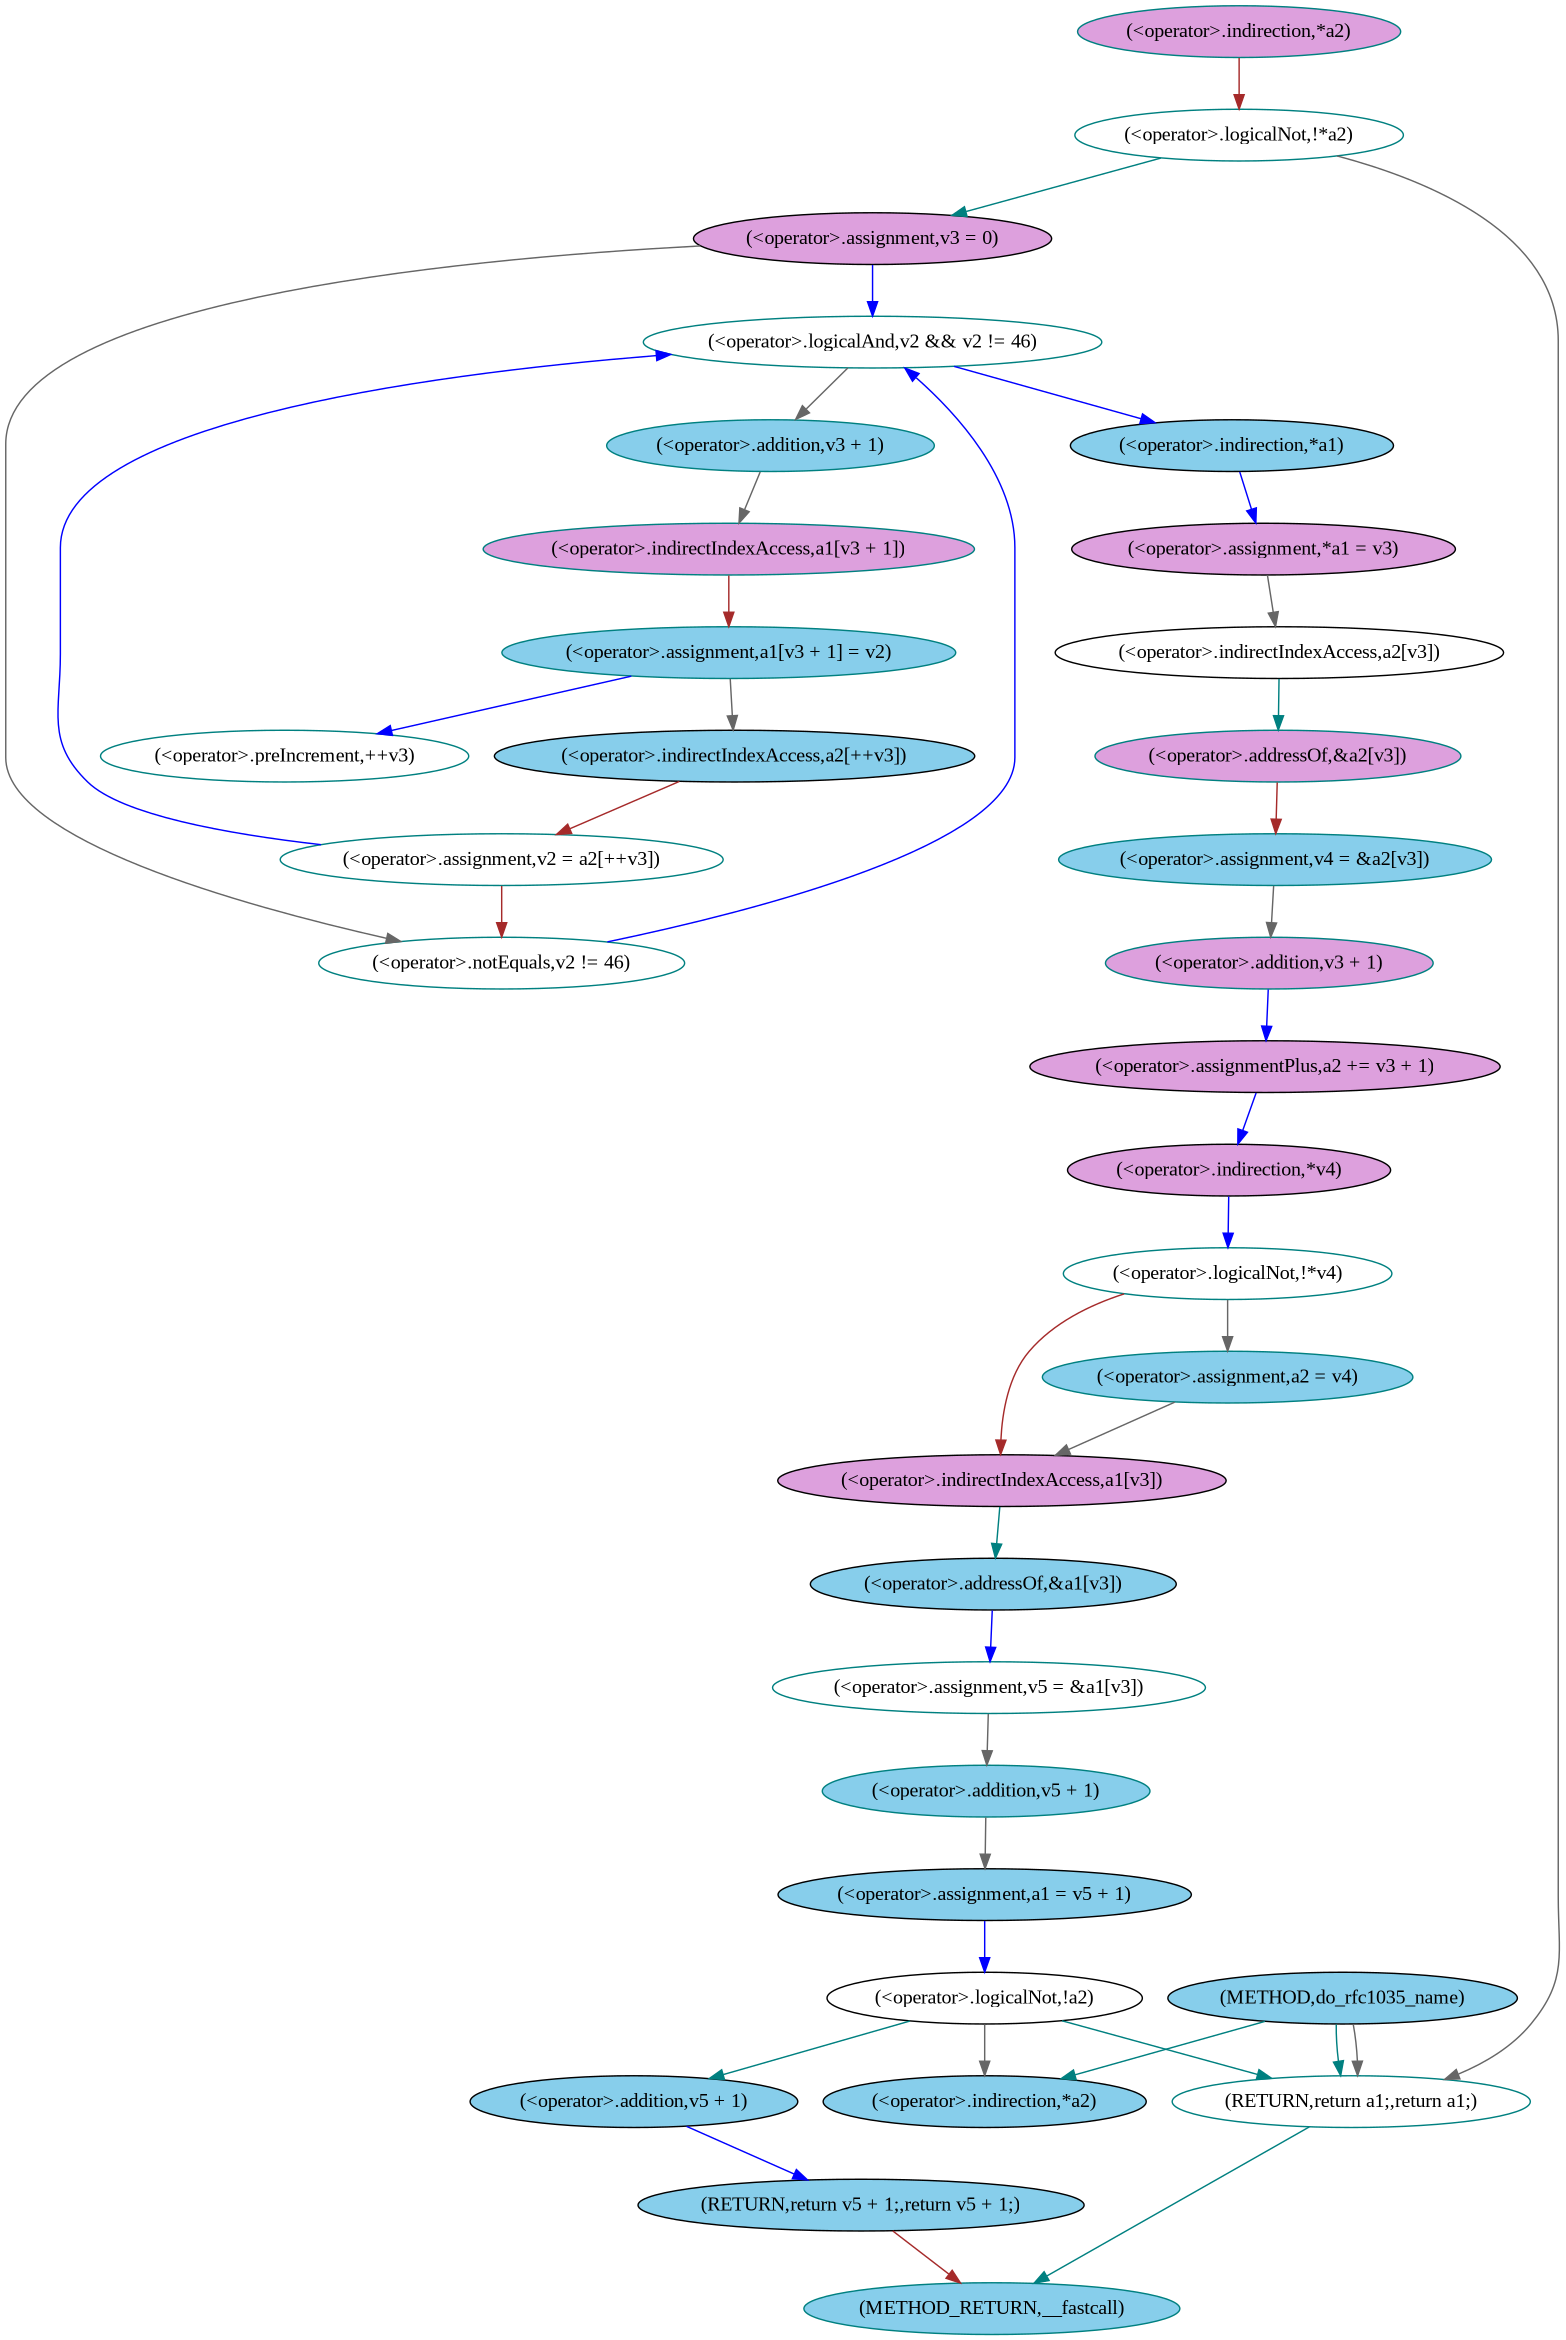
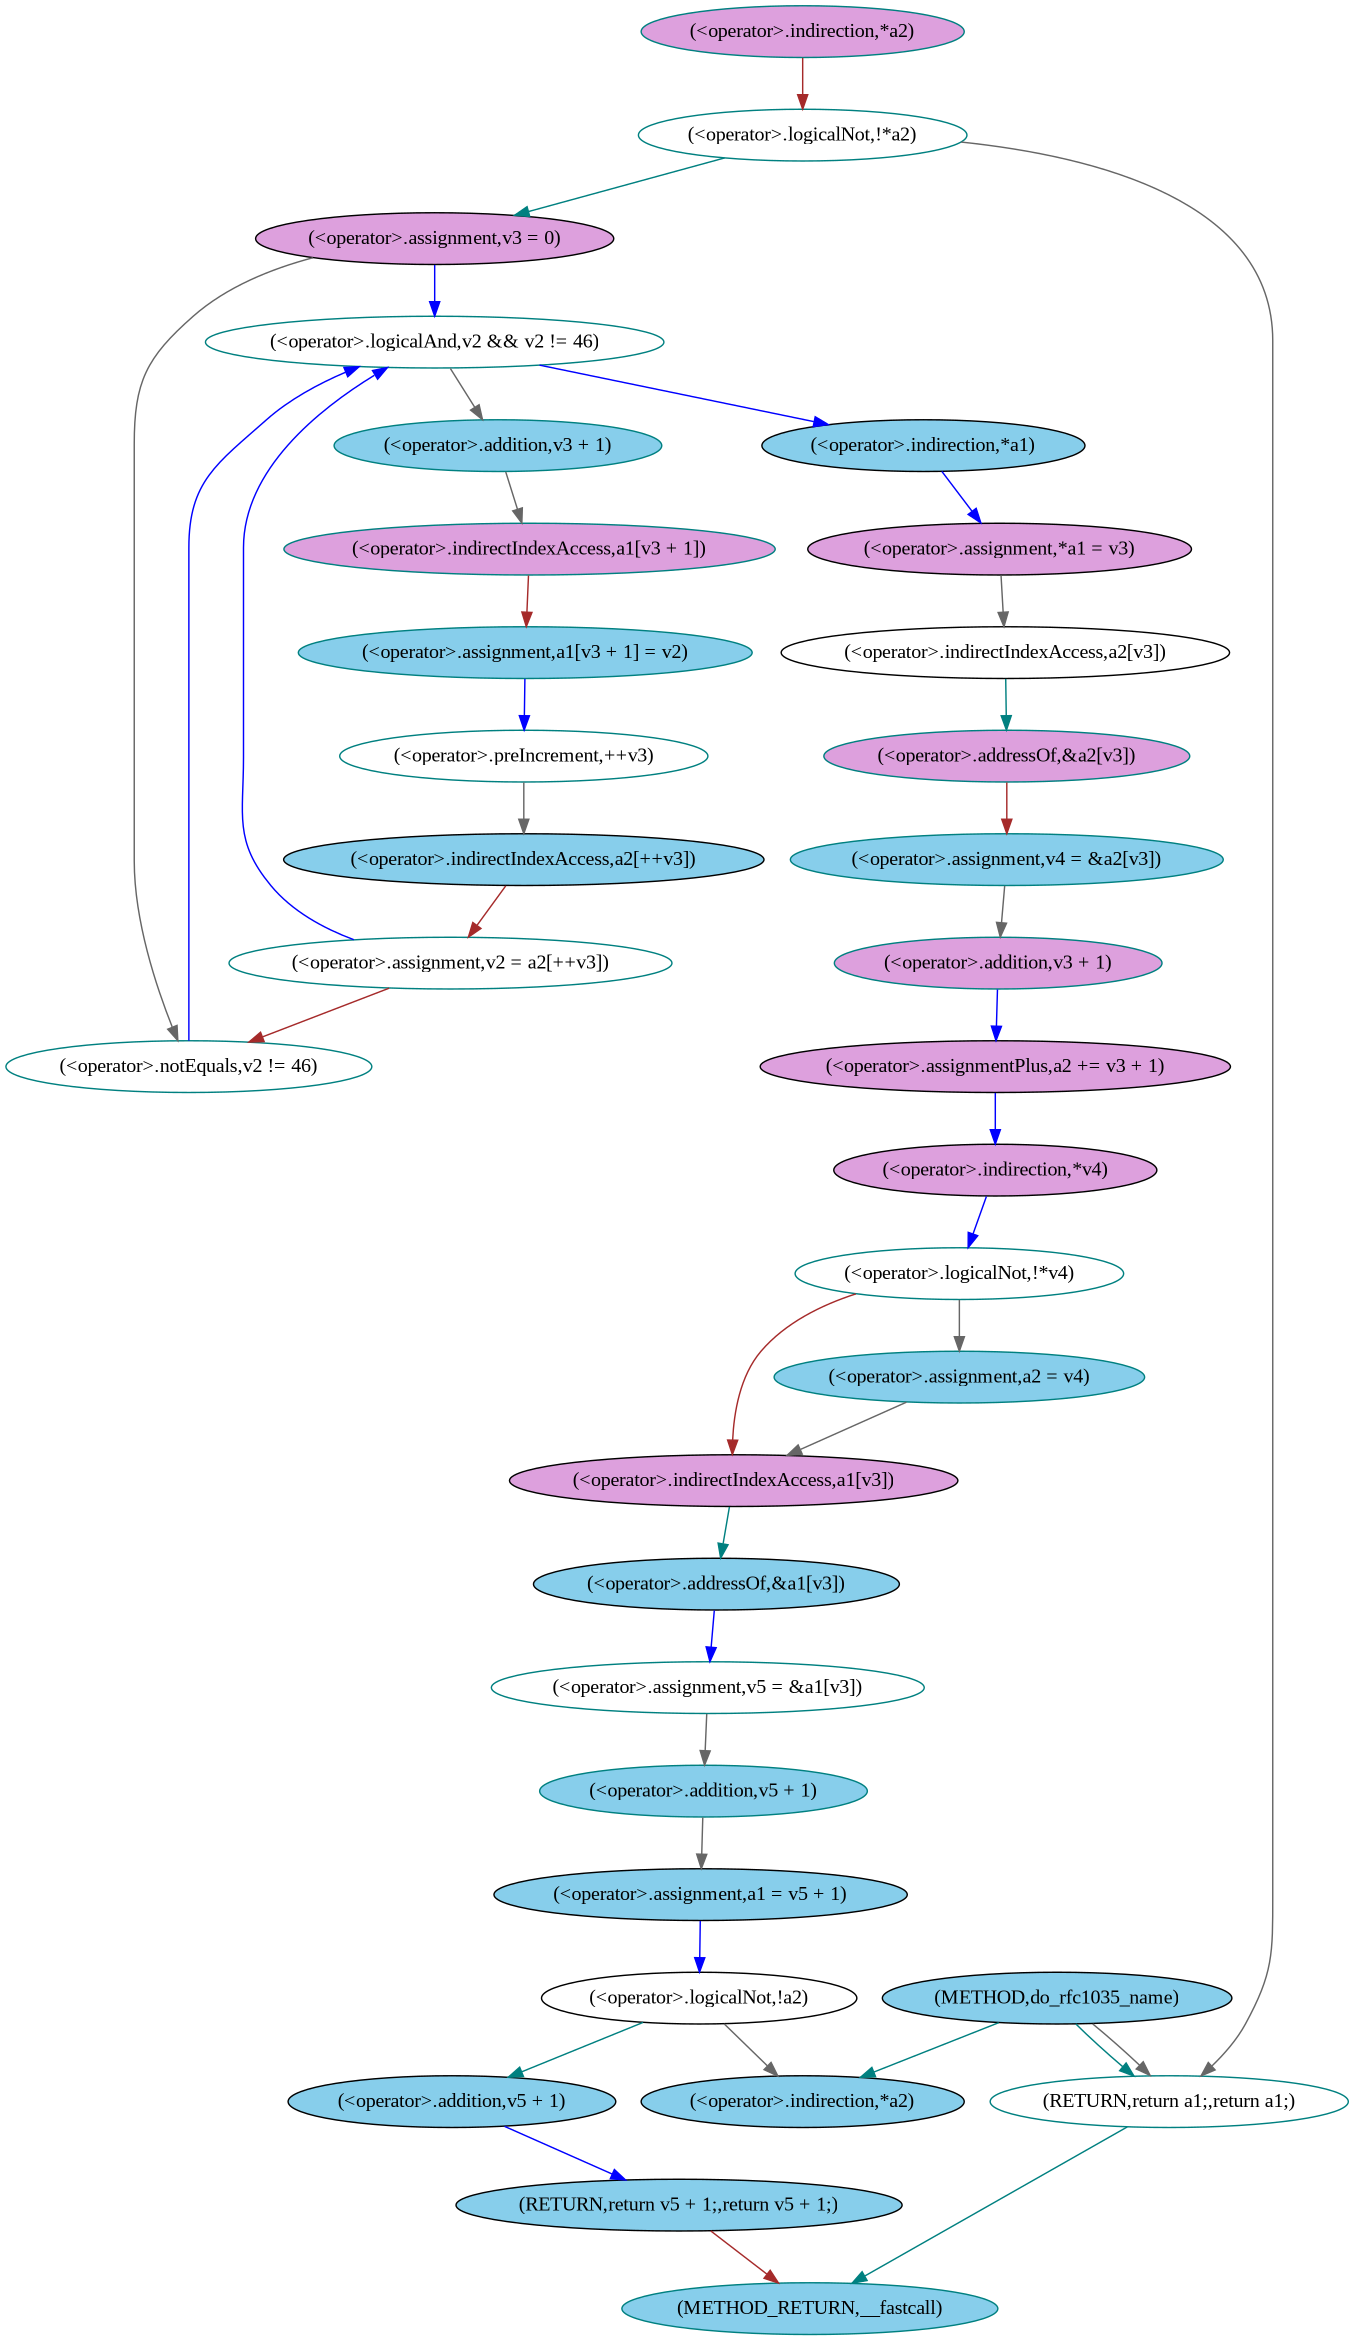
edge "(<operator>.assignment,a1[v3 + 1] = v2)" -> "(<operator>.indirectIndexAccess,a2[++v3])": now "(<operator>.preIncrement,++v3)" -> "(<operator>.indirectIndexAccess,a2[++v3])"
edge "(<operator>.logicalNot,!a2)" -> "(RETURN,return a1;,return a1;)": removed
